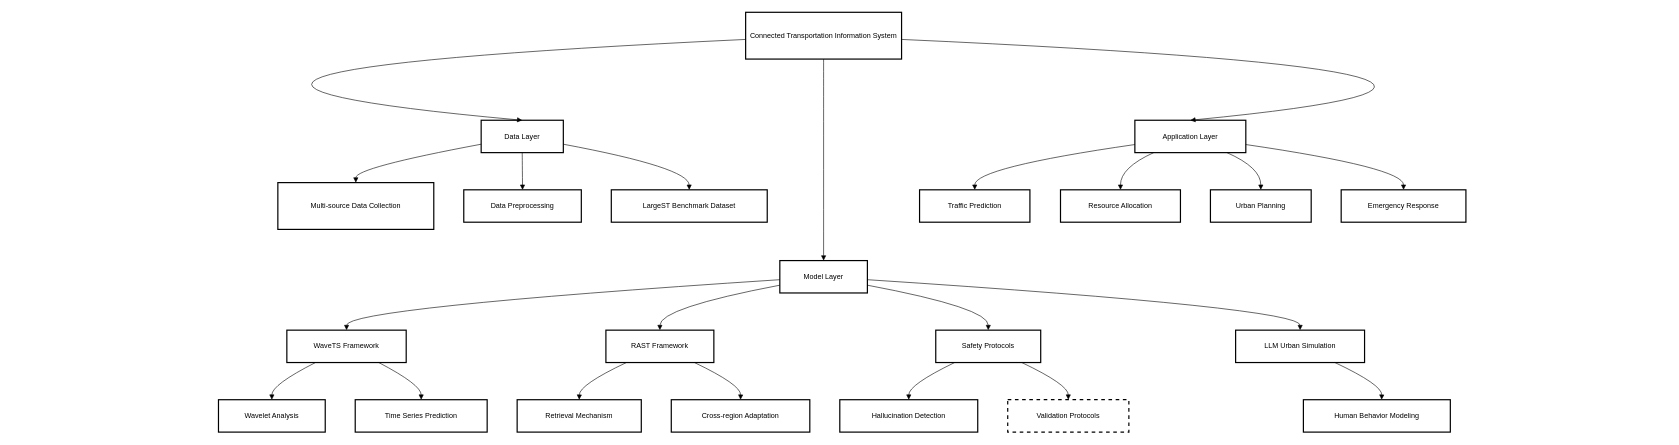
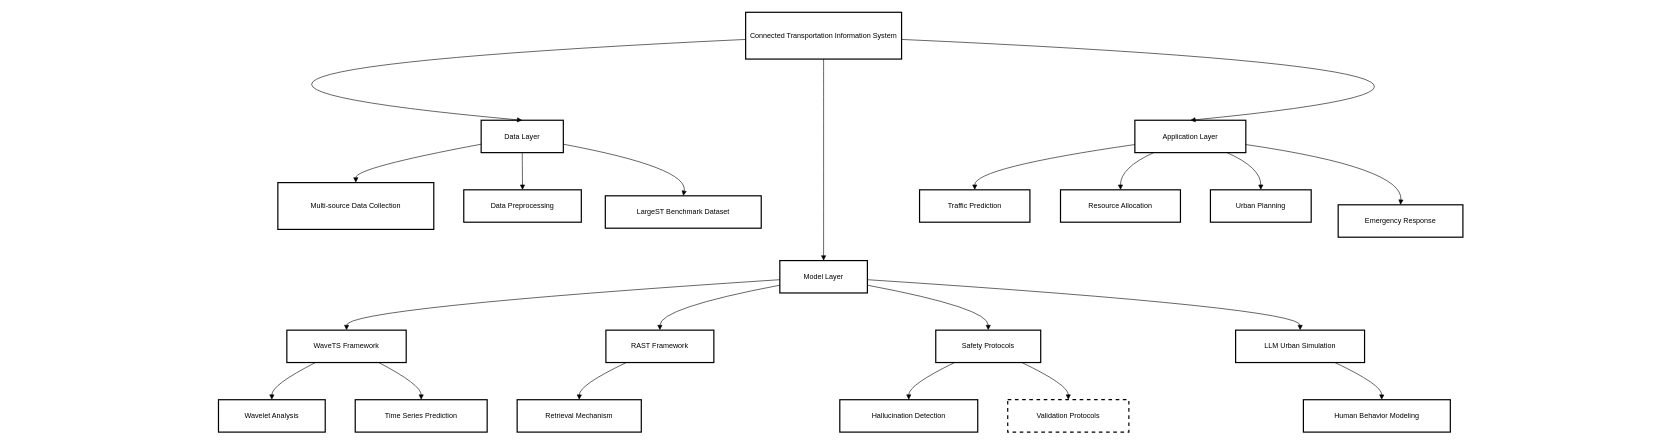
node "LargeST Benchmark Dataset": moved (689, 206) -> (683, 212)
node "Emergency Response": moved (1404, 206) -> (1401, 221)
edge "RAST Framework" -> "Cross-region Adaptation": removed
node "Cross-region Adaptation": removed
